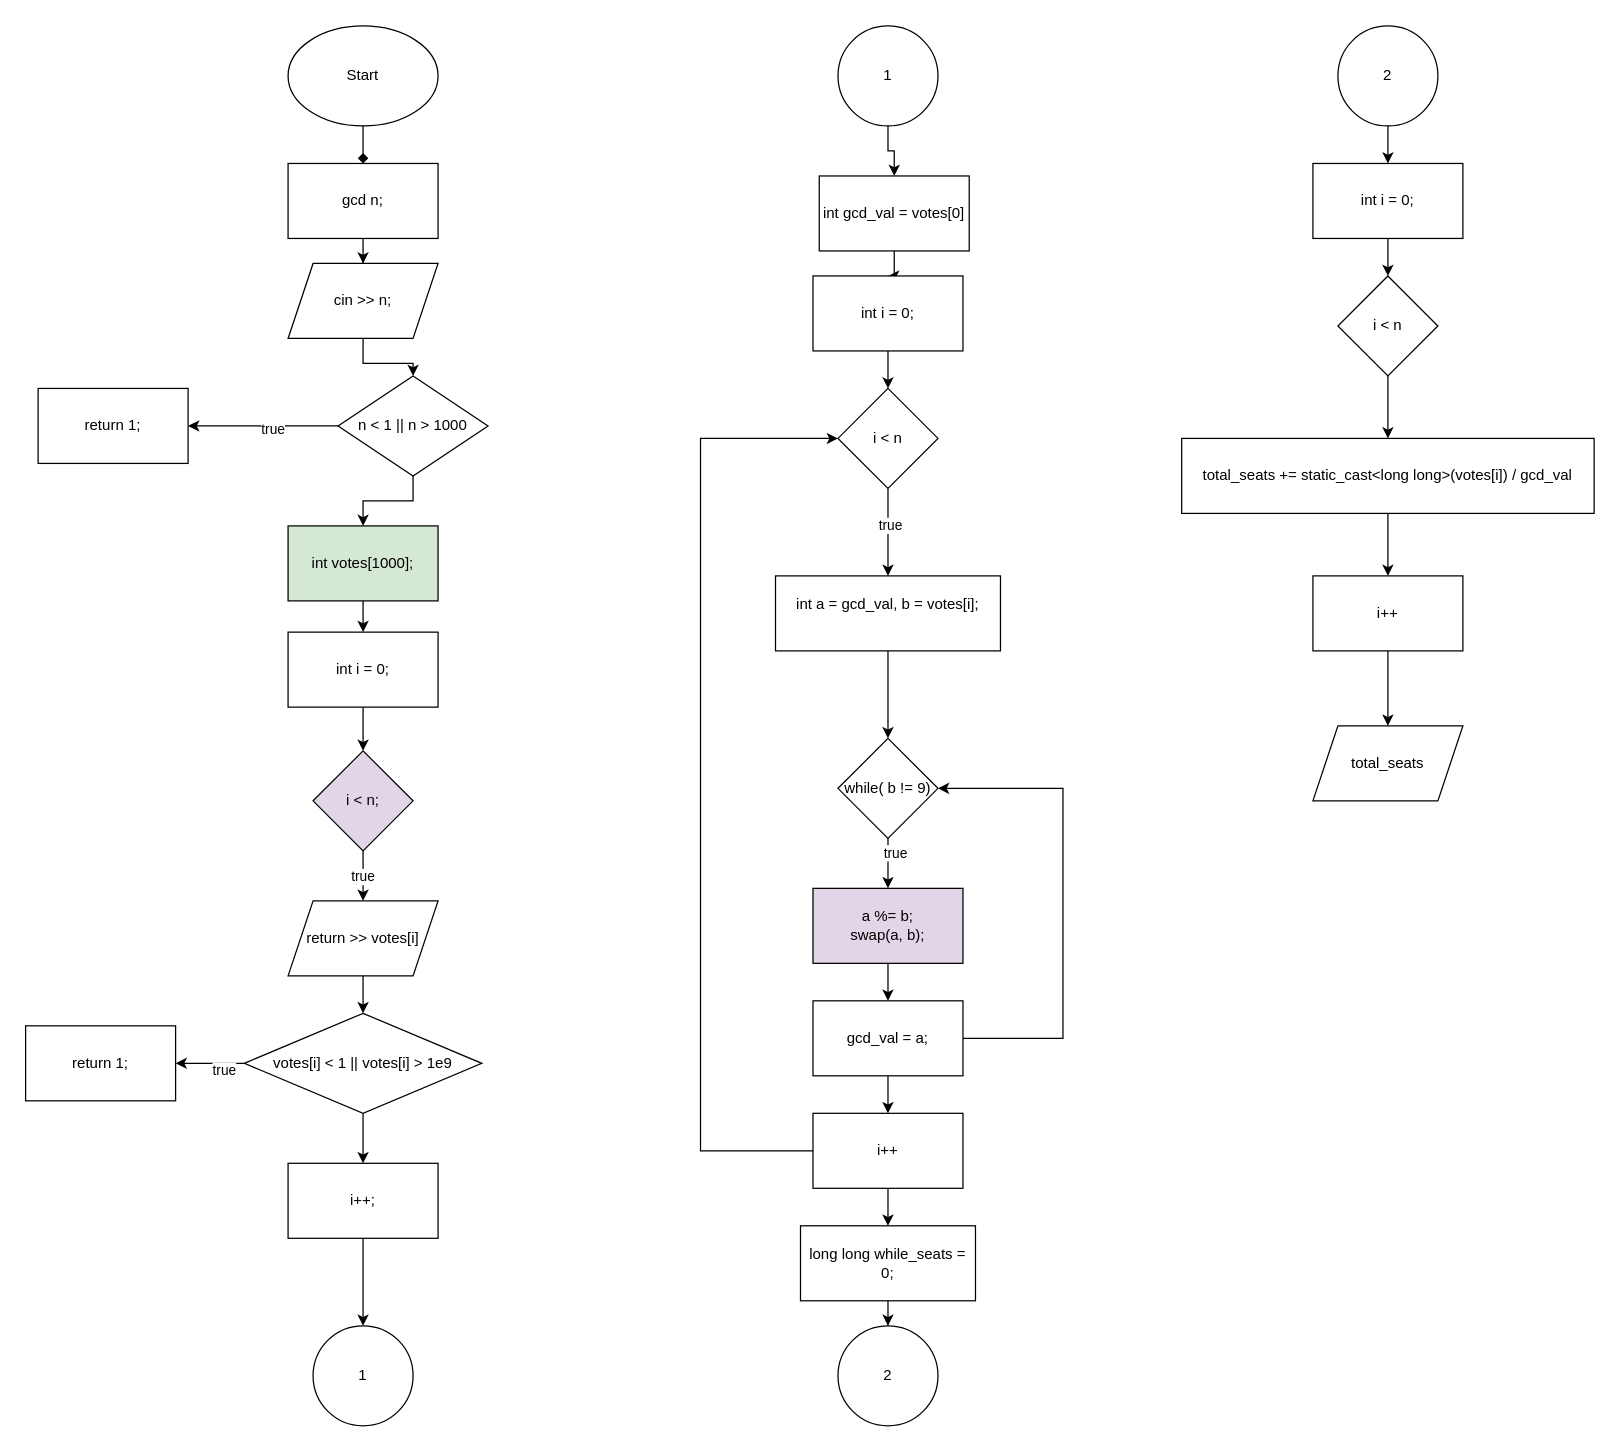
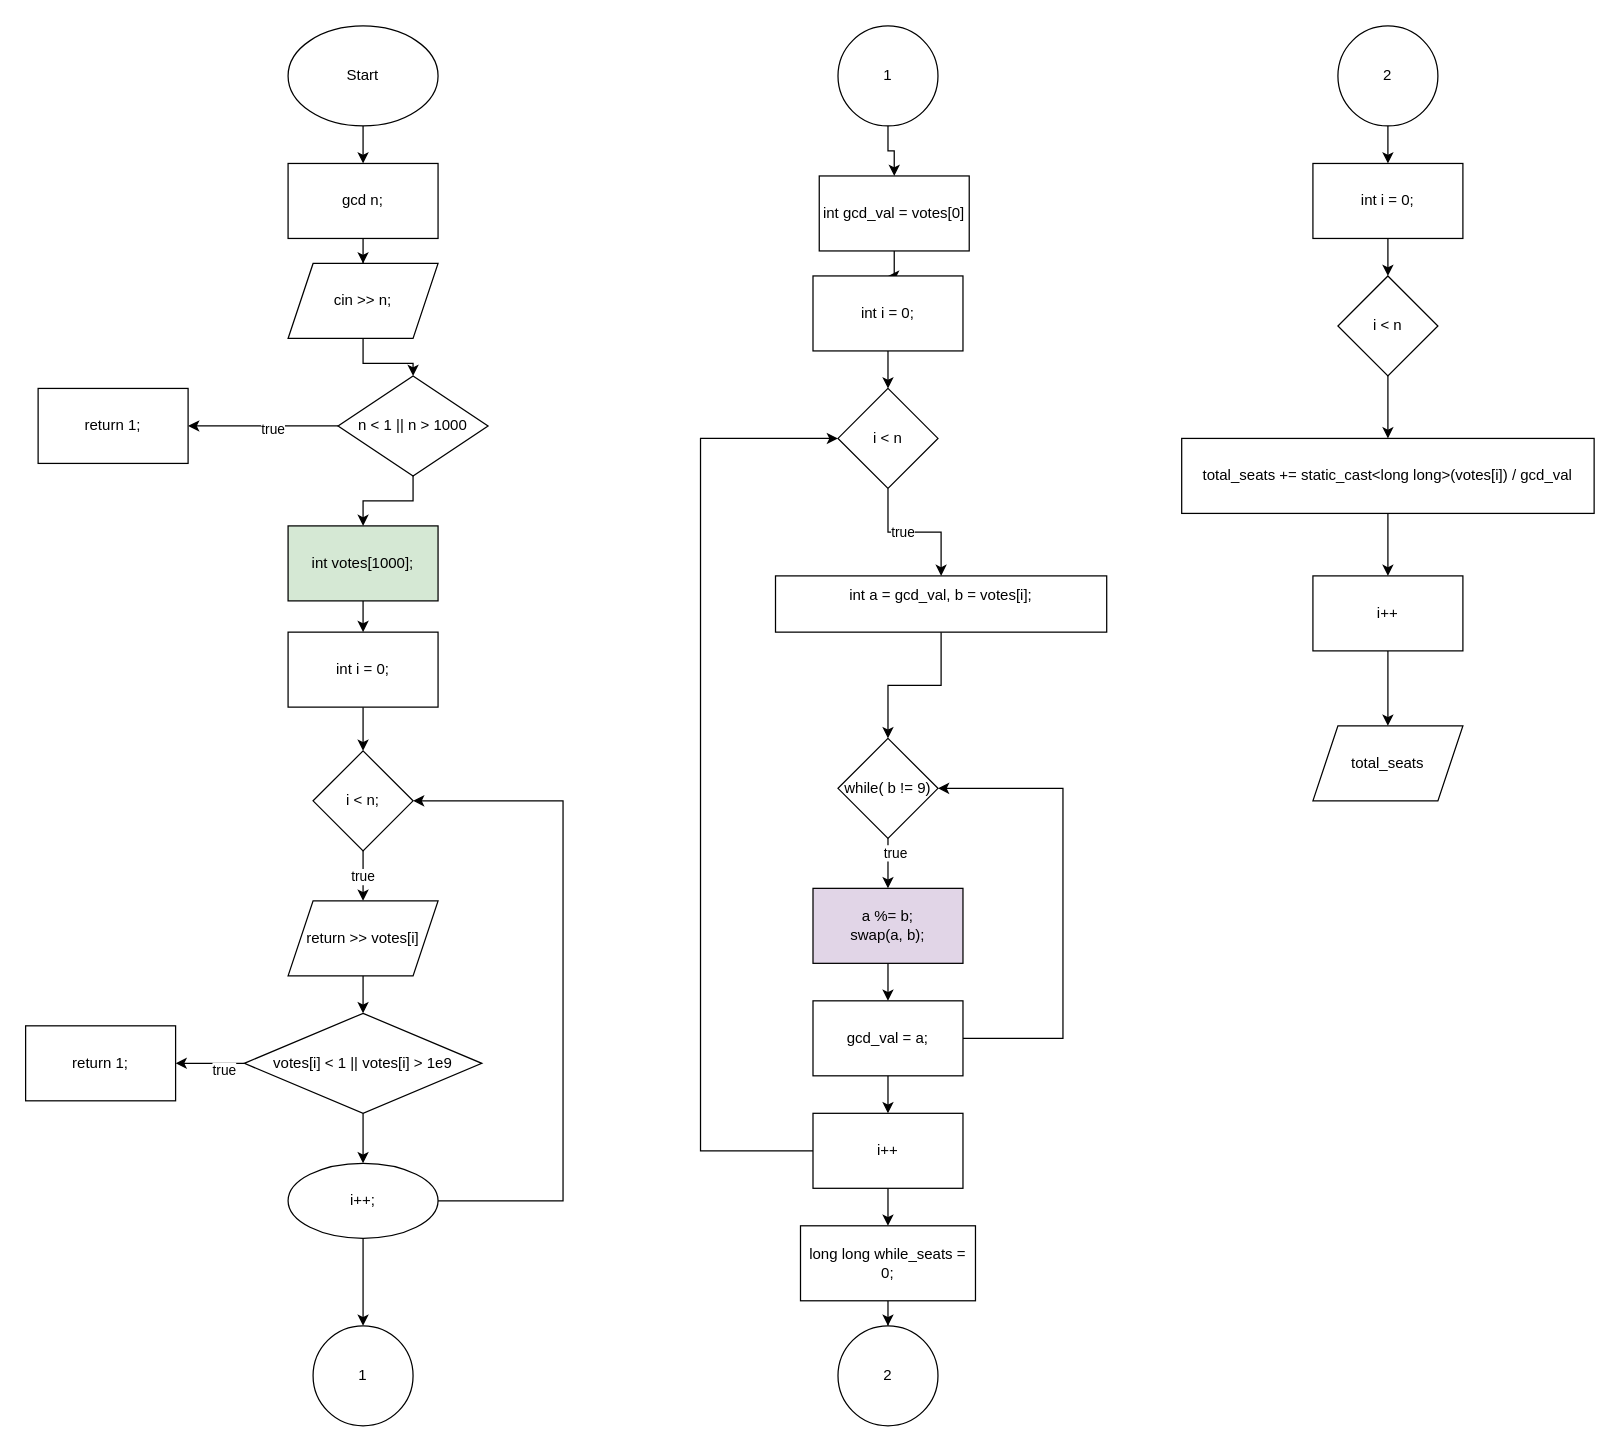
edge "Start" -> "gcd n;": arrowhead diamond -> classic
node "int a = gcd_val, b = votes[i];": size 225x75 -> 331x56
node "i < n;": fillcolor #e1d5e7 -> #ffffff
edge "i++;" -> "i < n;": added
node "i++;": shape rectangle -> ellipse
